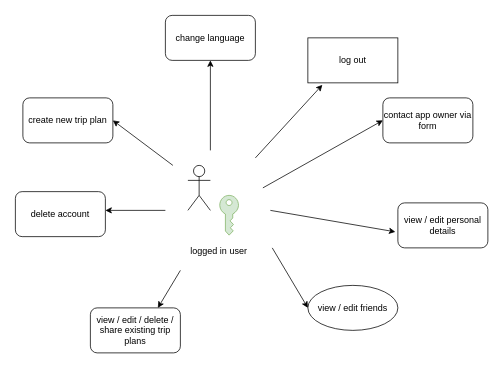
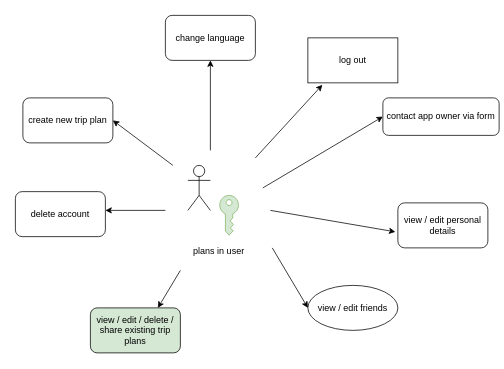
node "contact app owner via form": size 90x45 -> 116x38
node "logged in user": label "logged in user" -> "plans in user"
node "view / edit / delete / share existing trip plans": fillcolor #ffffff -> #d5e8d4
